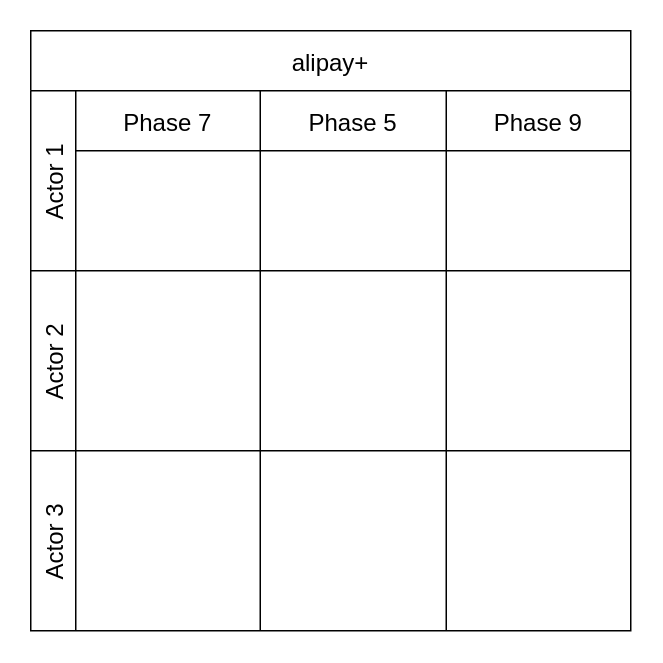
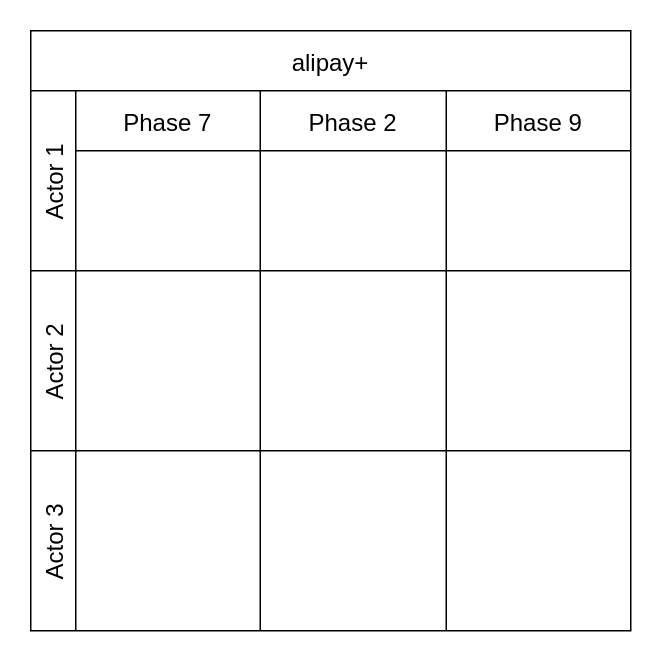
node "Phase 5": label "Phase 5" -> "Phase 2"
